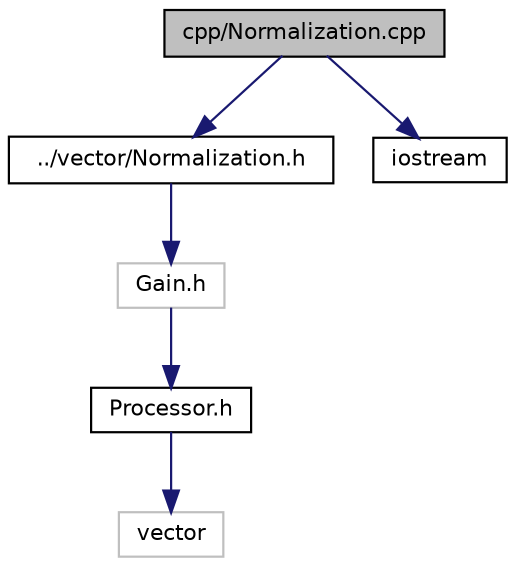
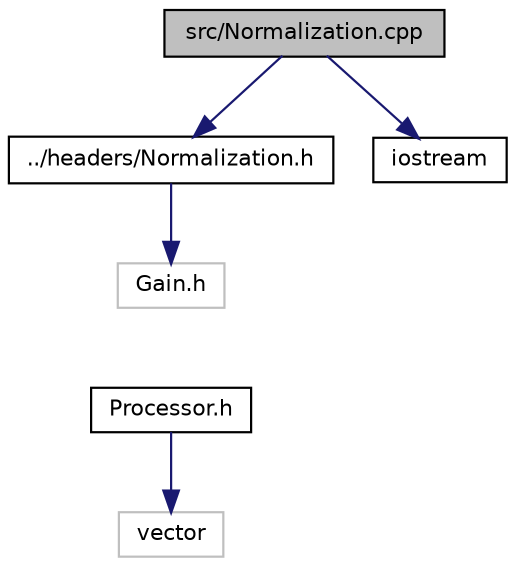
node "cpp/Normalization.cpp": label "cpp/Normalization.cpp" -> "src/Normalization.cpp"
node "../vector/Normalization.h": label "../vector/Normalization.h" -> "../headers/Normalization.h"
edge "Gain.h" -> "Processor.h": removed
